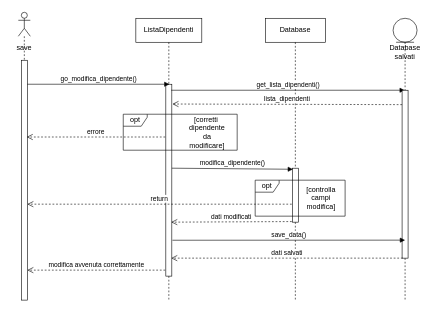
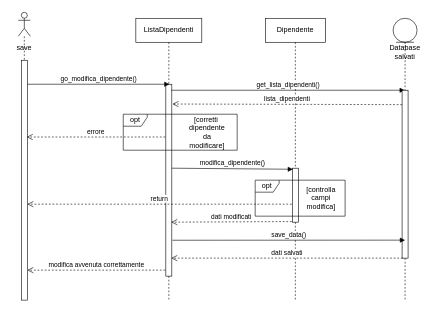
node "Database": label "Database" -> "Dipendente"
